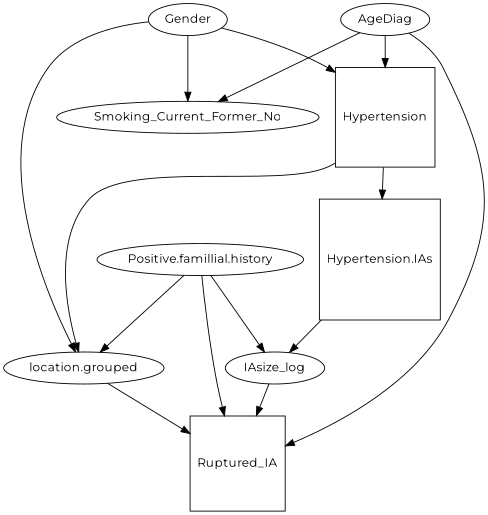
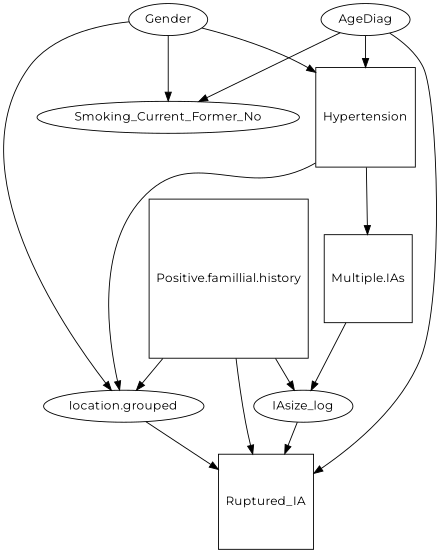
node "Positive.famillial.history": shape ellipse -> square
node "Hypertension.IAs": label "Hypertension.IAs" -> "Multiple.IAs"
